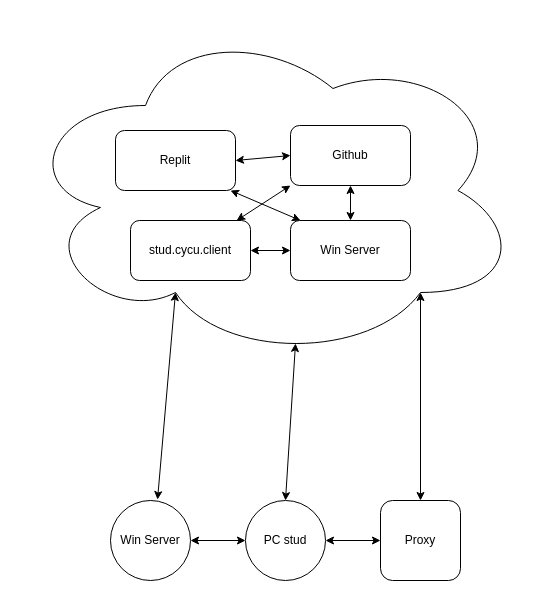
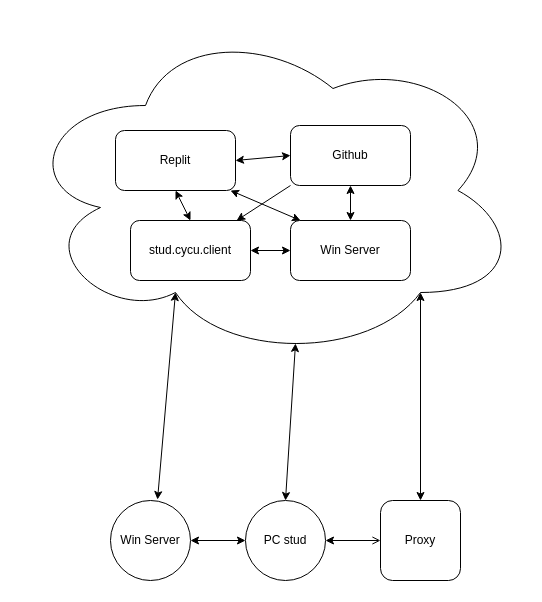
edge "Github" -- "stud.cycu.client": arrowhead classic -> none
edge "Replit" -- "stud.cycu.client": added
edge "PC stud" -- "Proxy": arrowhead classic -> open
